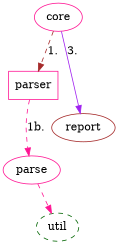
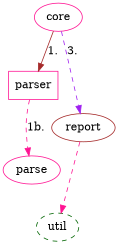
edge "core" -> "parser": style dashed -> solid
edge "core" -> "report": style solid -> dashed
edge "parse" -> "util": now "report" -> "util"
